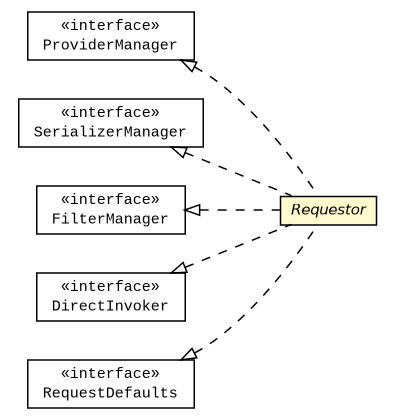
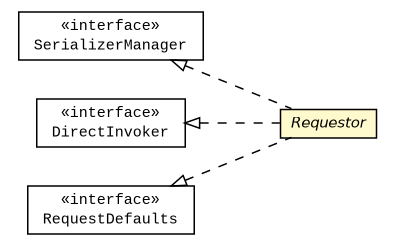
node "ProviderManager": removed
node "FilterManager": removed
